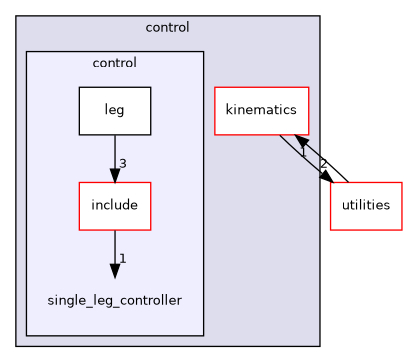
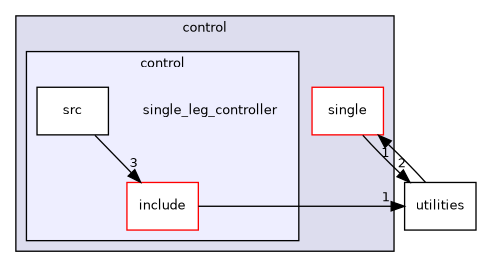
node "leg": label "leg" -> "src"
node "kinematics": label "kinematics" -> "single"
node "utilities": color red -> black
edge "include" -> "single_leg_controller": now "include" -> "utilities"
